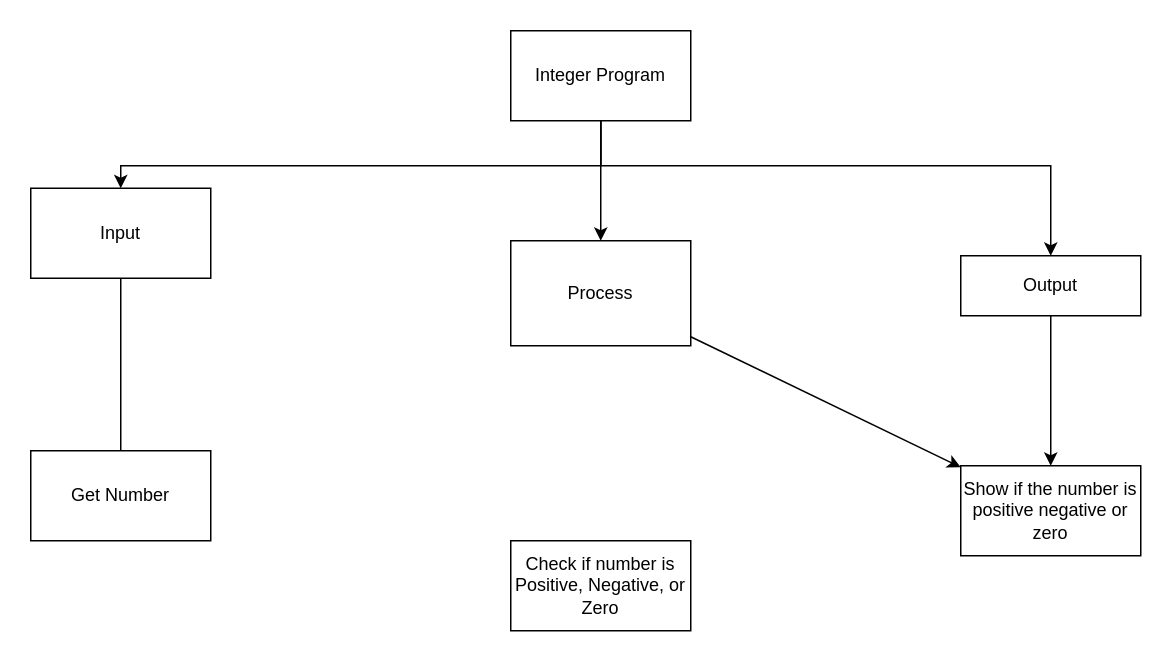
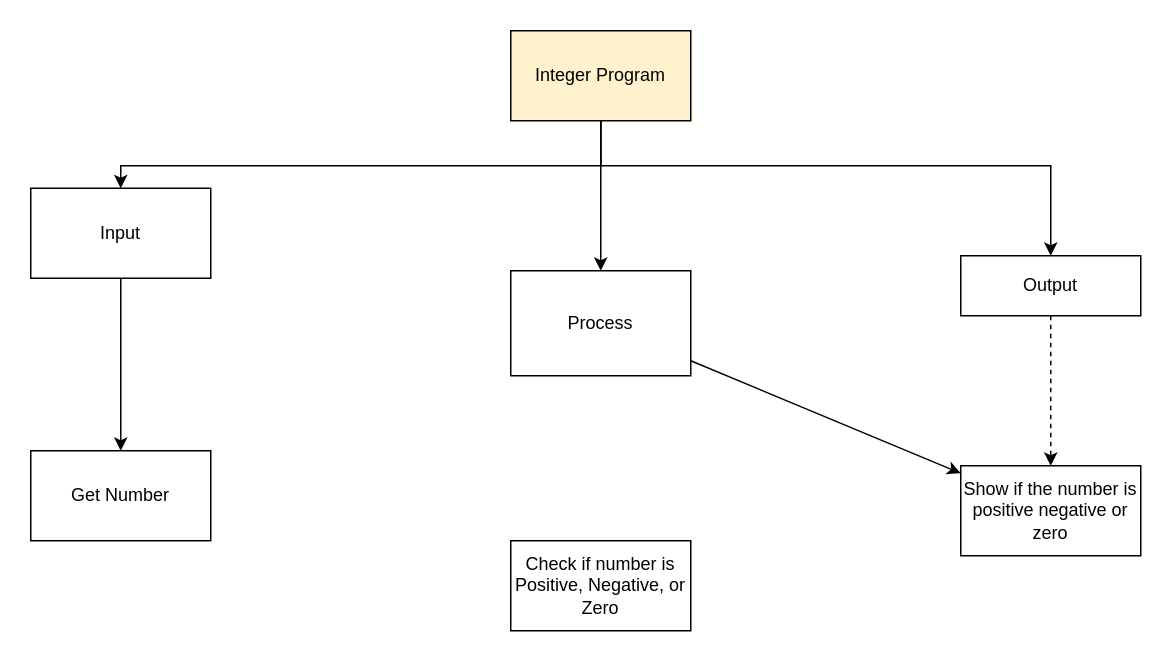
node "Integer Program": fillcolor #ffffff -> #fff2cc
node "Process": moved (601, 293) -> (601, 323)
edge "Output" -> "Show if the number is positive negative or zero": style solid -> dashed
edge "Input" -- "Get Number": arrowhead none -> classic
